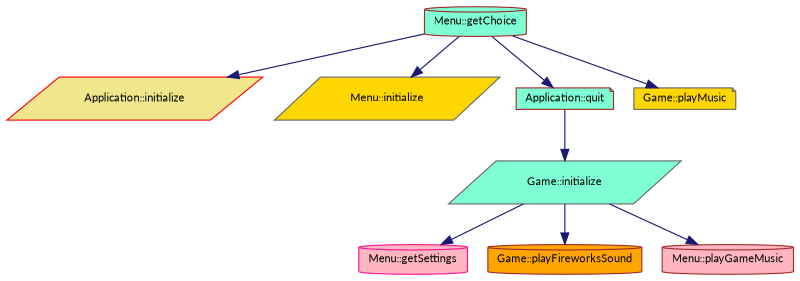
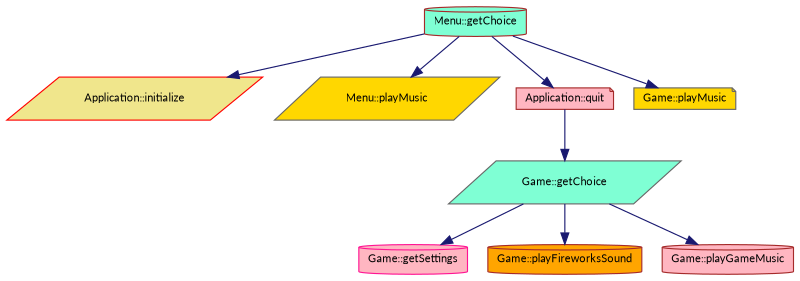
node "Menu::initialize": label "Menu::initialize" -> "Menu::playMusic"
node "Application::quit": fillcolor aquamarine -> lightpink
node "Game::initialize": label "Game::initialize" -> "Game::getChoice"
node "Menu::getSettings": label "Menu::getSettings" -> "Game::getSettings"
node "Menu::playGameMusic": label "Menu::playGameMusic" -> "Game::playGameMusic"
